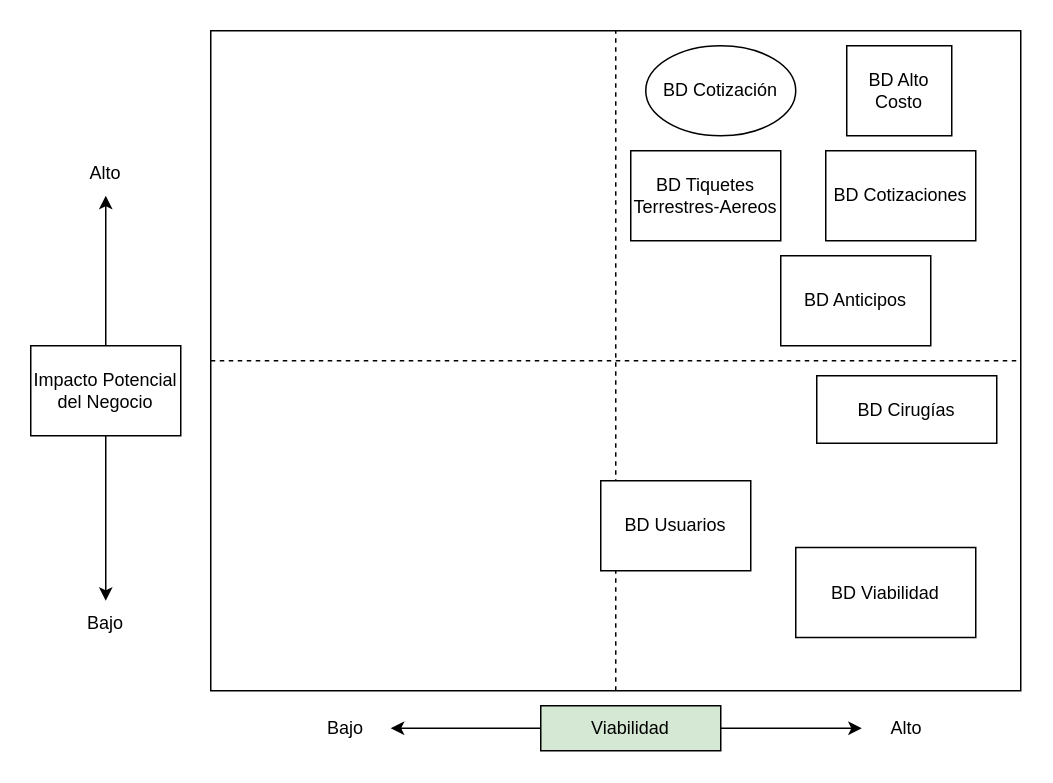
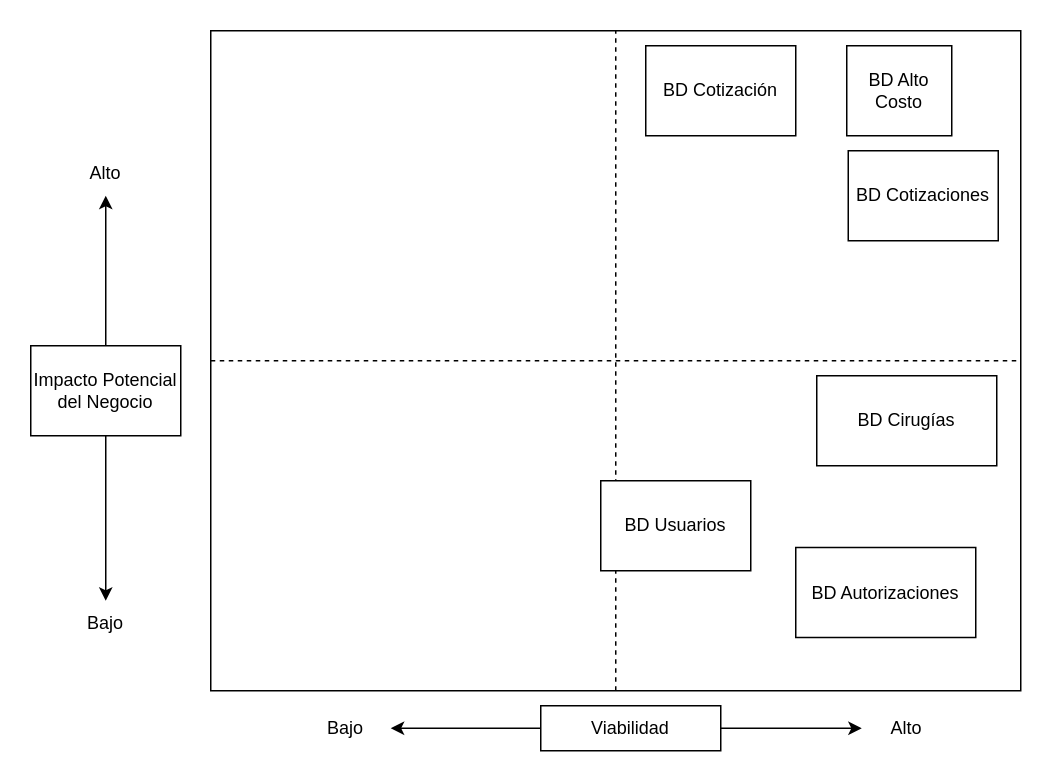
node "BD Cotización": shape ellipse -> rectangle
node "BD Tiquetes Terrestres-Aereos": removed
node "BD Cotizaciones": moved (901, 196) -> (923, 196)
node "BD Anticipos": removed
node "BD Cirugías": size 180x68 -> 180x90
node "BD Viabilidad": label "BD Viabilidad" -> "BD Autorizaciones"
node "Viabilidad": fillcolor #d5e8d4 -> #ffffff
